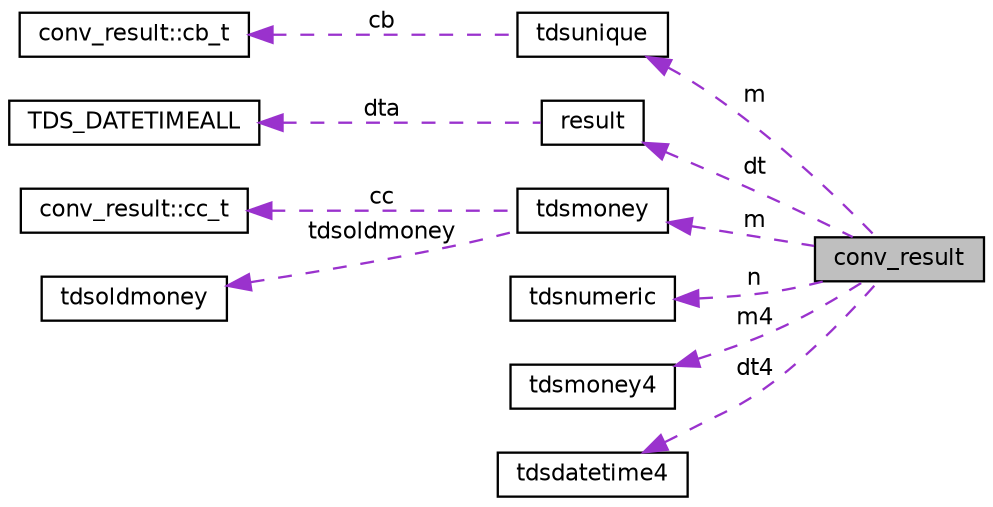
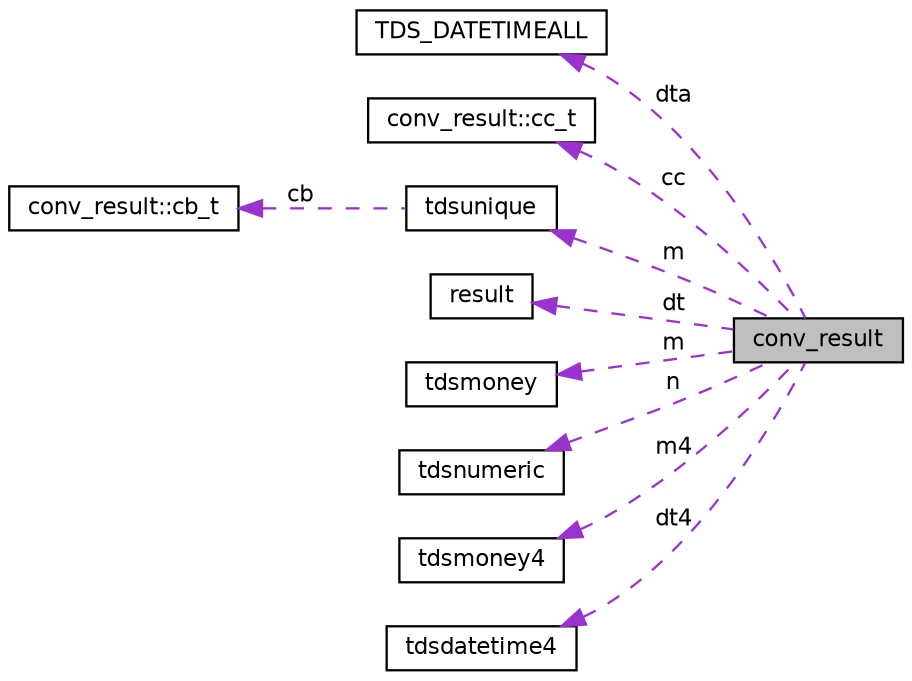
edge "result" -> "TDS_DATETIMEALL": now "conv_result" -> "TDS_DATETIMEALL"
edge "tdsmoney" -> "conv_result::cc_t": now "conv_result" -> "conv_result::cc_t"
node "tdsoldmoney": removed
